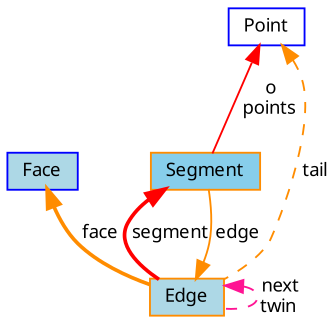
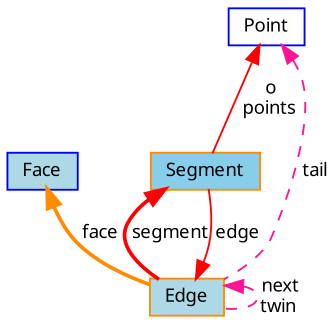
edge "Edge" -> "Point": color darkorange -> deeppink
edge "Segment" -> "Edge": color darkorange -> red
